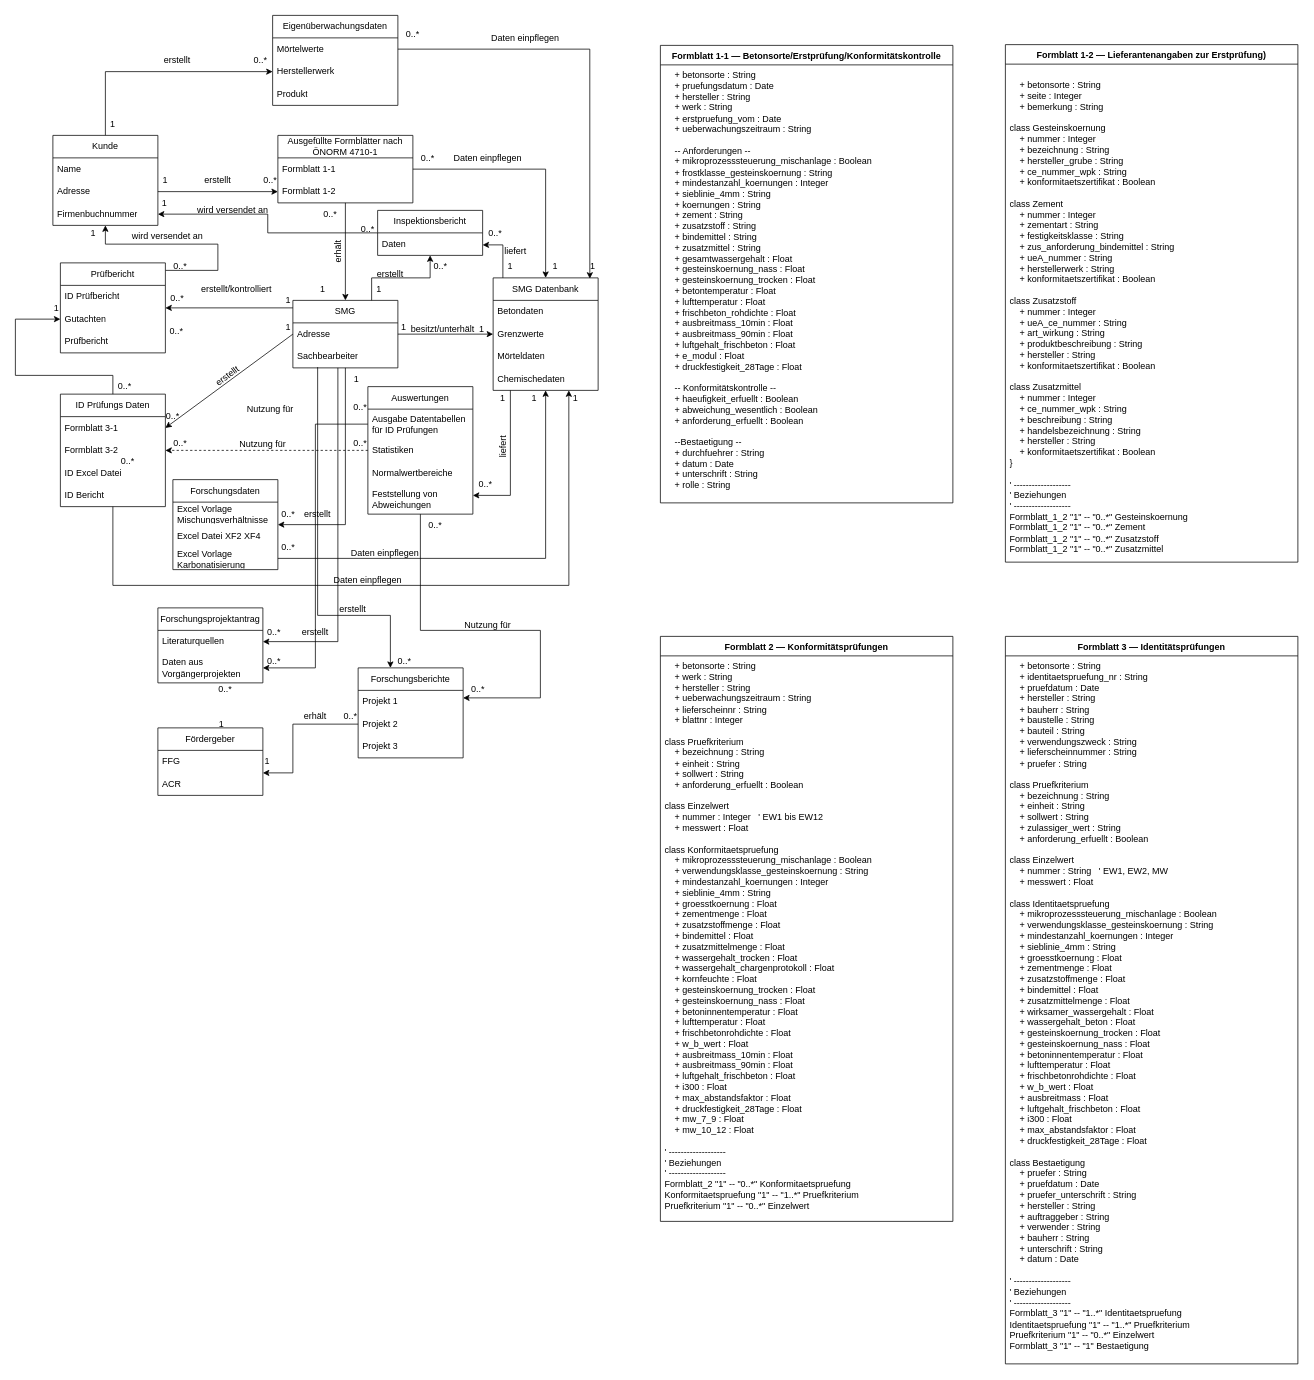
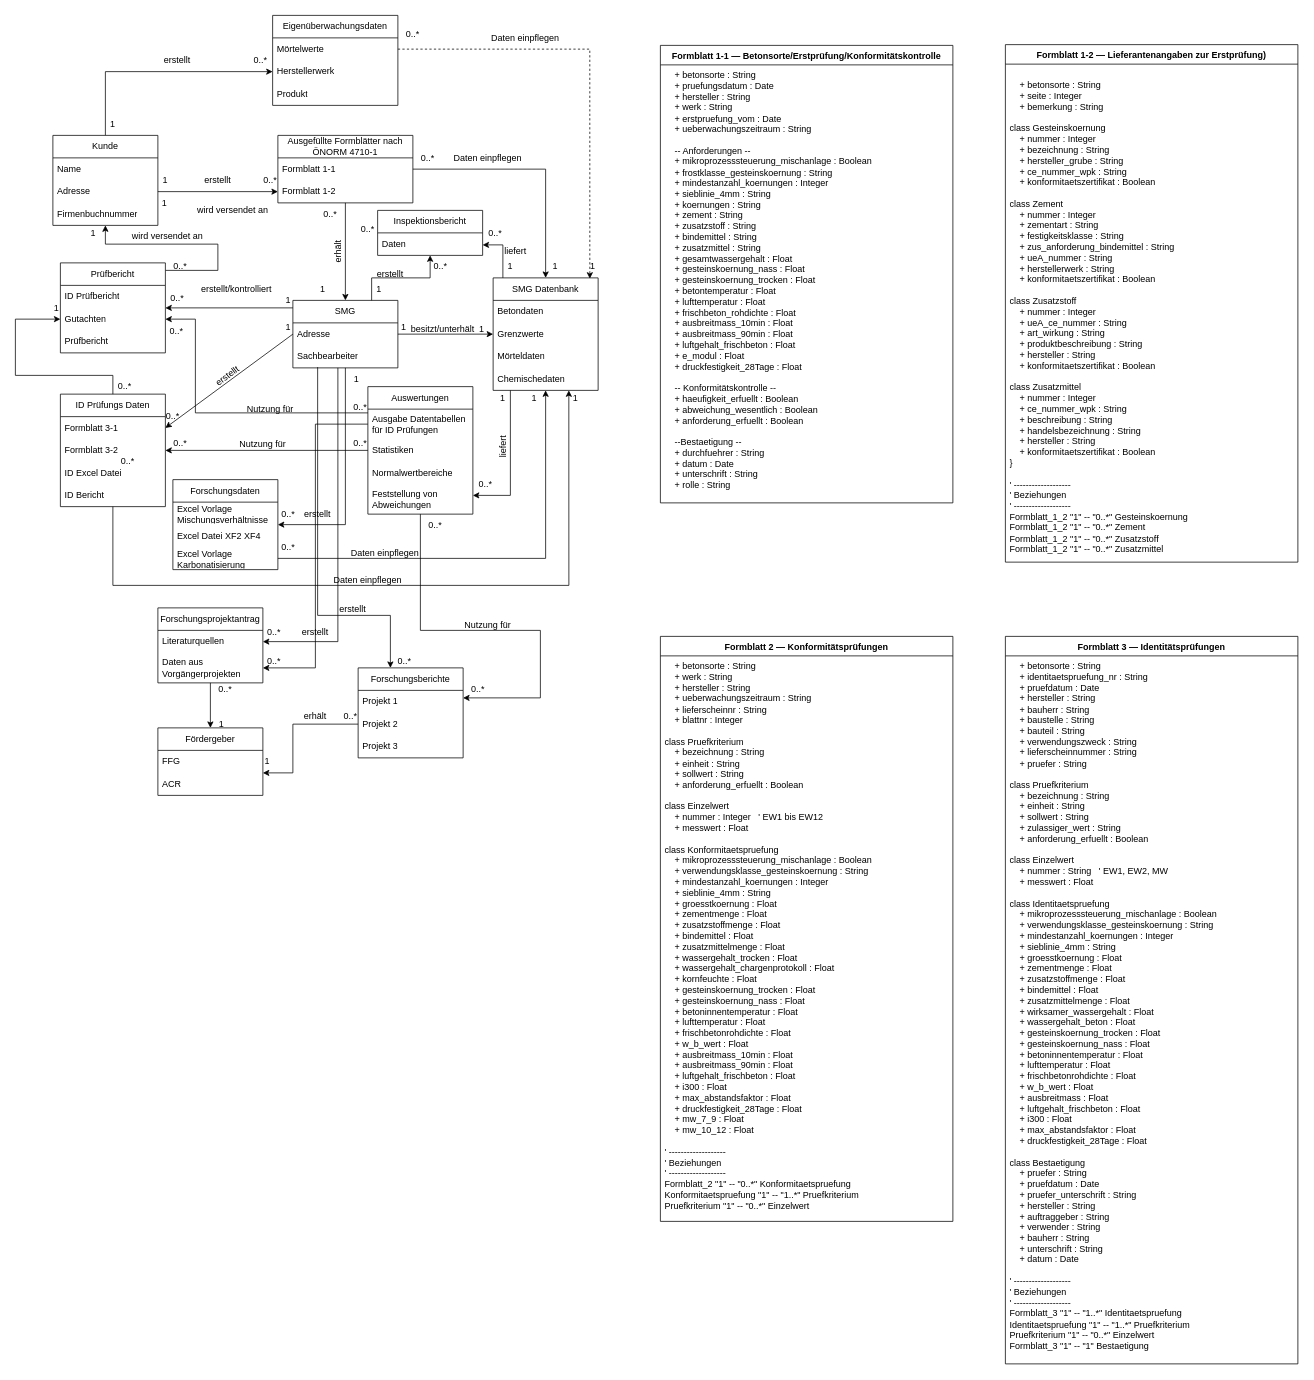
edge "Mörtelwerte" -> "SMG Datenbank": style solid -> dashed
edge "Inspektionsbericht" -> "Firmenbuchnummer": removed
edge "Auswertungen" -> "Gutachten": added
edge "Auswertungen" -> "ID Prüfungs Daten": style dashed -> solid
edge "Forschungsprojektantrag" -> "Fördergeber": added
